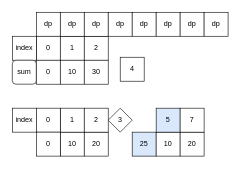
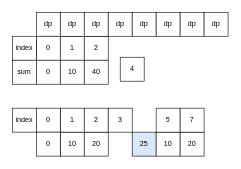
node "sum": shape rounded rectangle -> rectangle
node "30": label "30" -> "40"
node "3": shape diamond -> rectangle
node "5": fillcolor #dae8fc -> #ffffff
